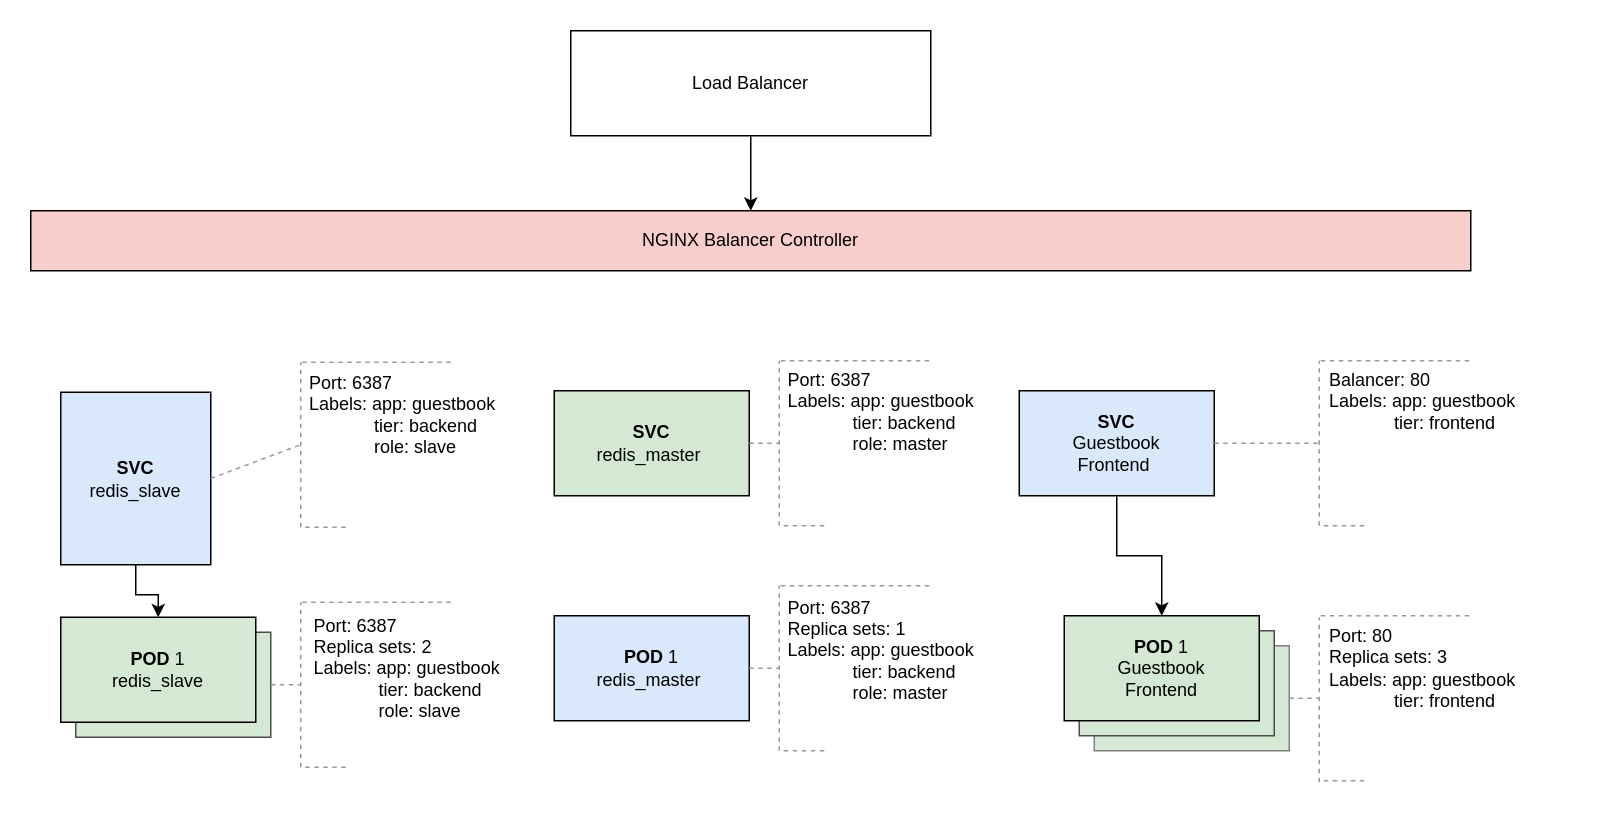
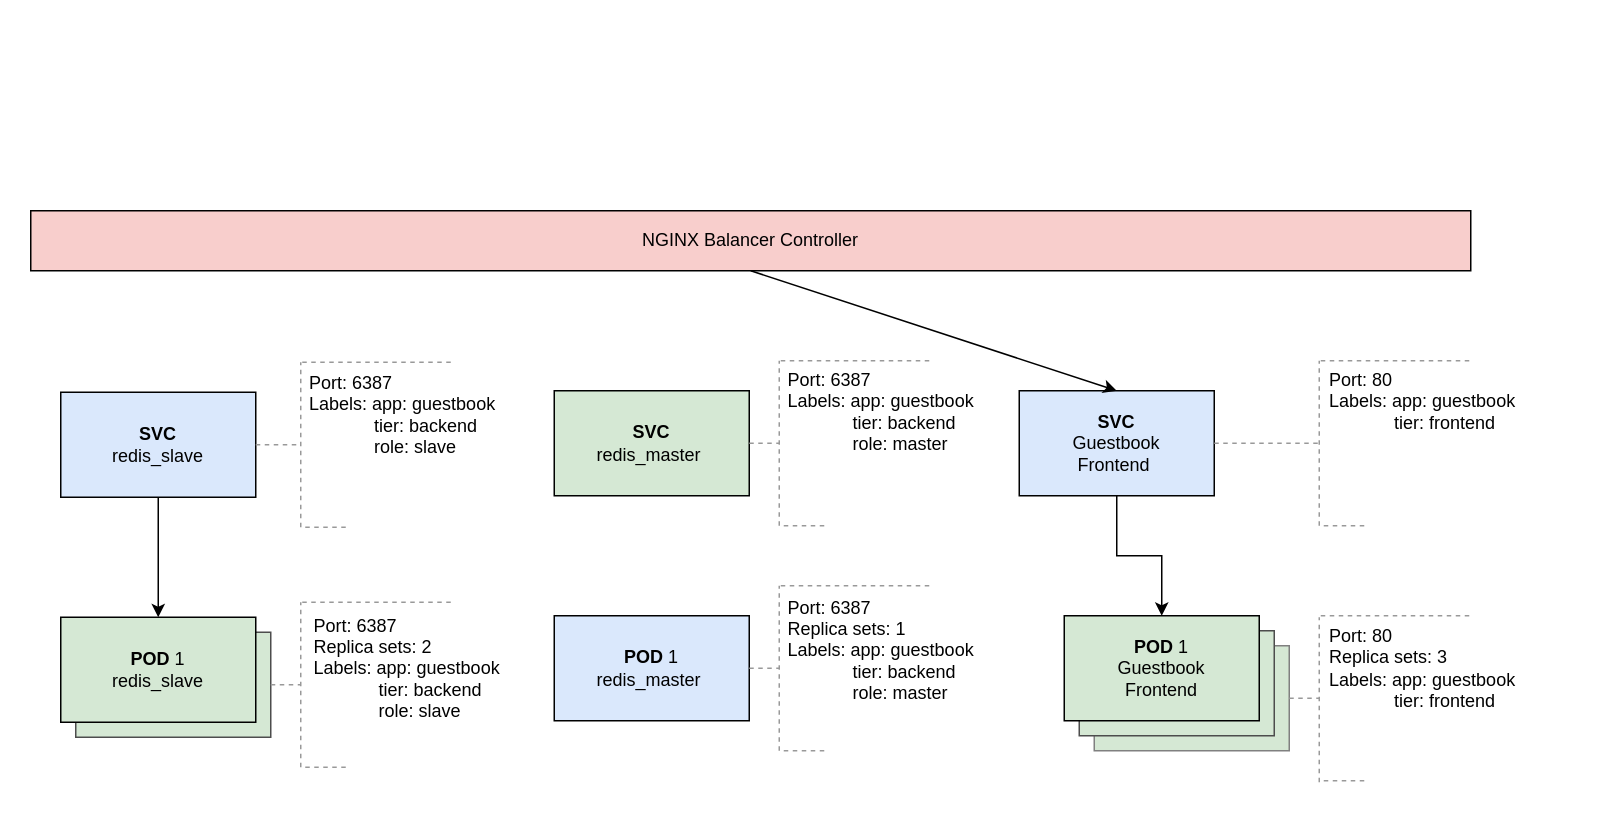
node "Load Balancer": removed
edge "Load Balancer" -> "NGINX Balancer Controller": removed
edge "NGINX Balancer Controller" -> "SVC Guestbook Frontend": added
node "Balancer: 80 Labels: app: guestbook tier: frontend": label "Balancer: 80 Labels: app: guestbook tier: frontend" -> "Port: 80 Labels: app: guestbook tier: frontend"
node "SVC redis_slave": size 150x173 -> 195x105
